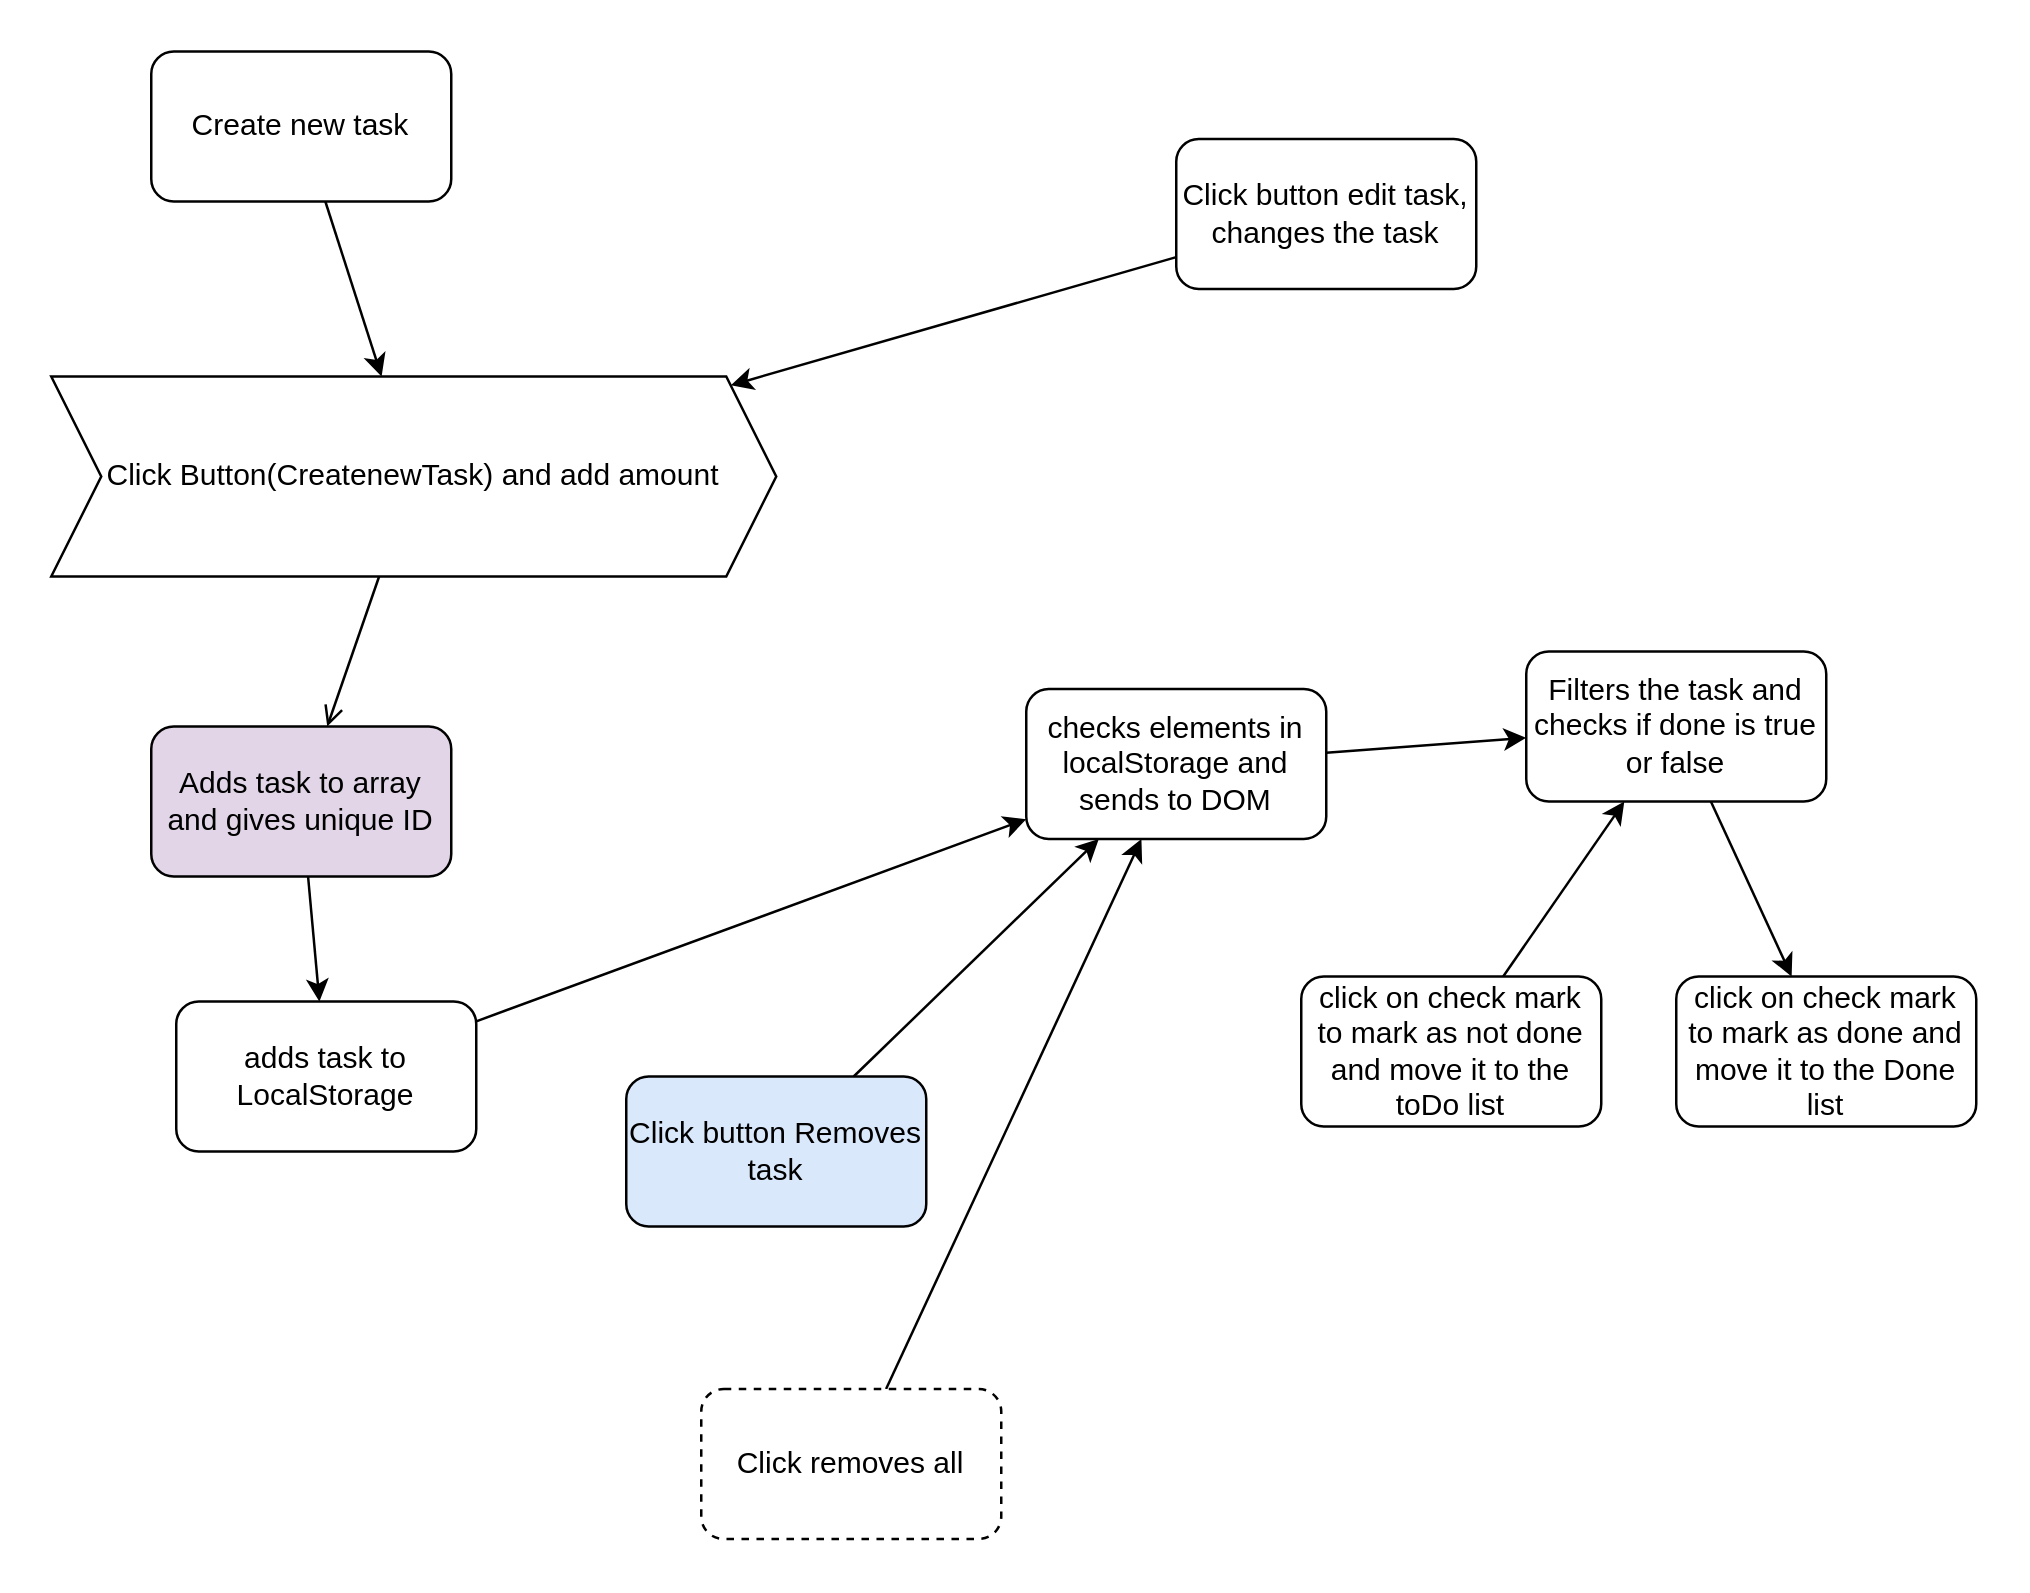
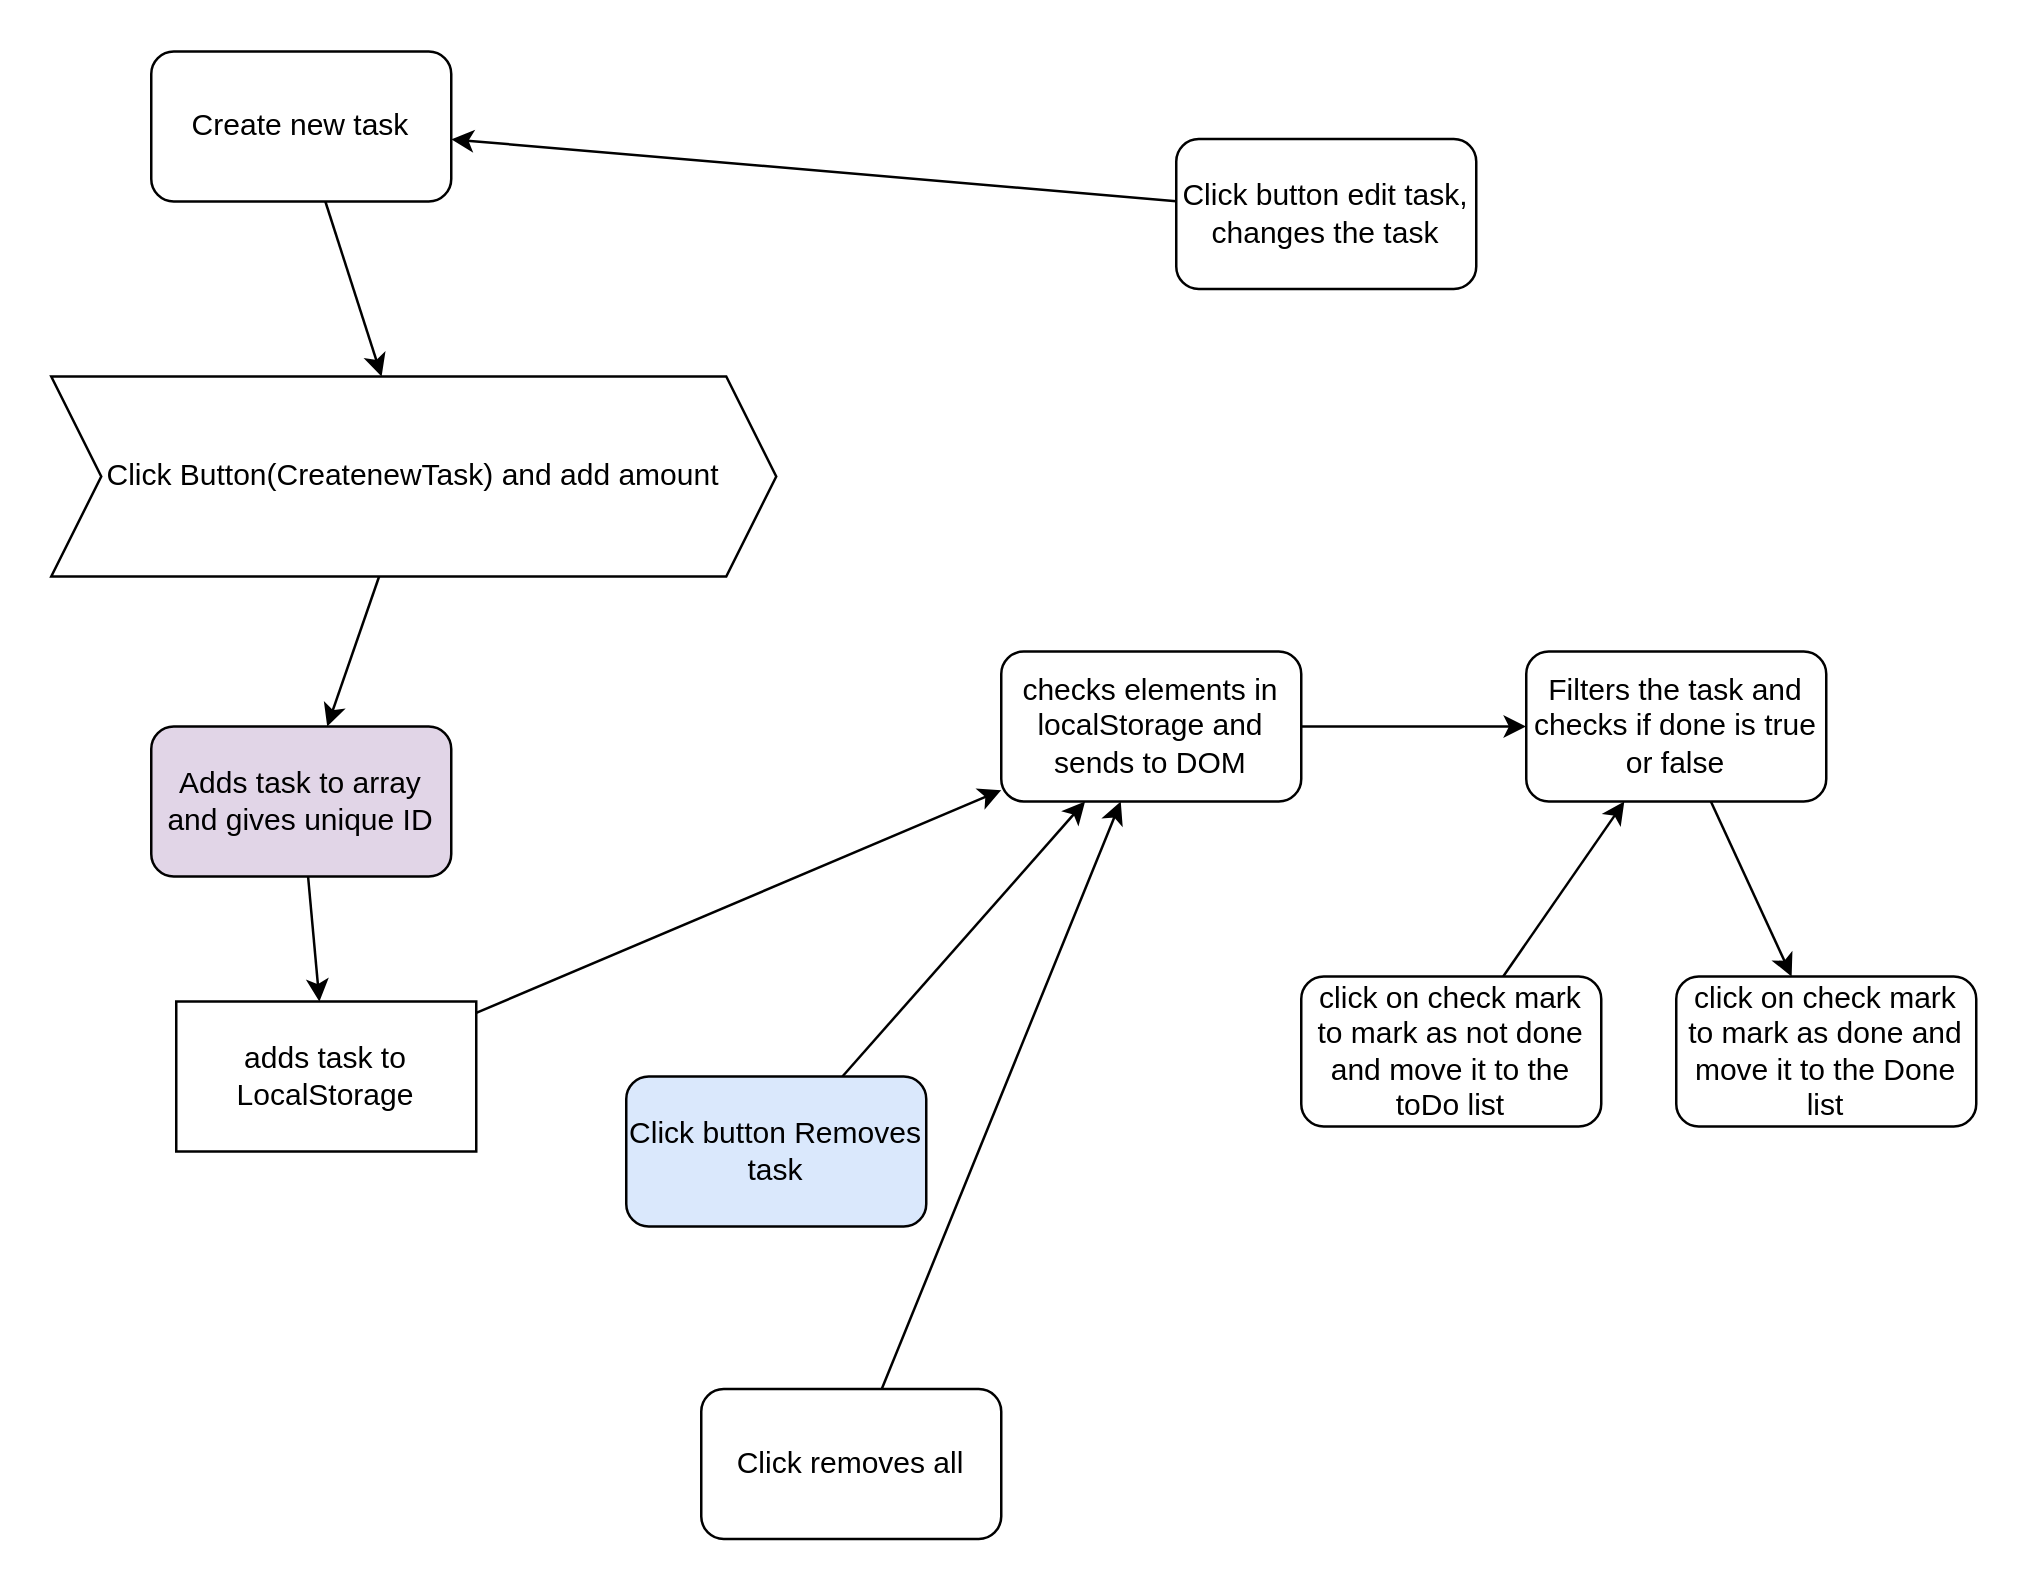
edge "Click button edit task, changes the task" -> "Click Button(CreatenewTask) and add amount": now "Click button edit task, changes the task" -> "Create new task"
edge "Click Button(CreatenewTask) and add amount" -> "Adds task to array and gives unique ID": arrowhead open -> classic
node "checks elements in localStorage and sends to DOM": moved (1176, 764) -> (1151, 726)
node "adds task to LocalStorage": shape rounded rectangle -> rectangle
node "Click removes all": style dashed -> solid
